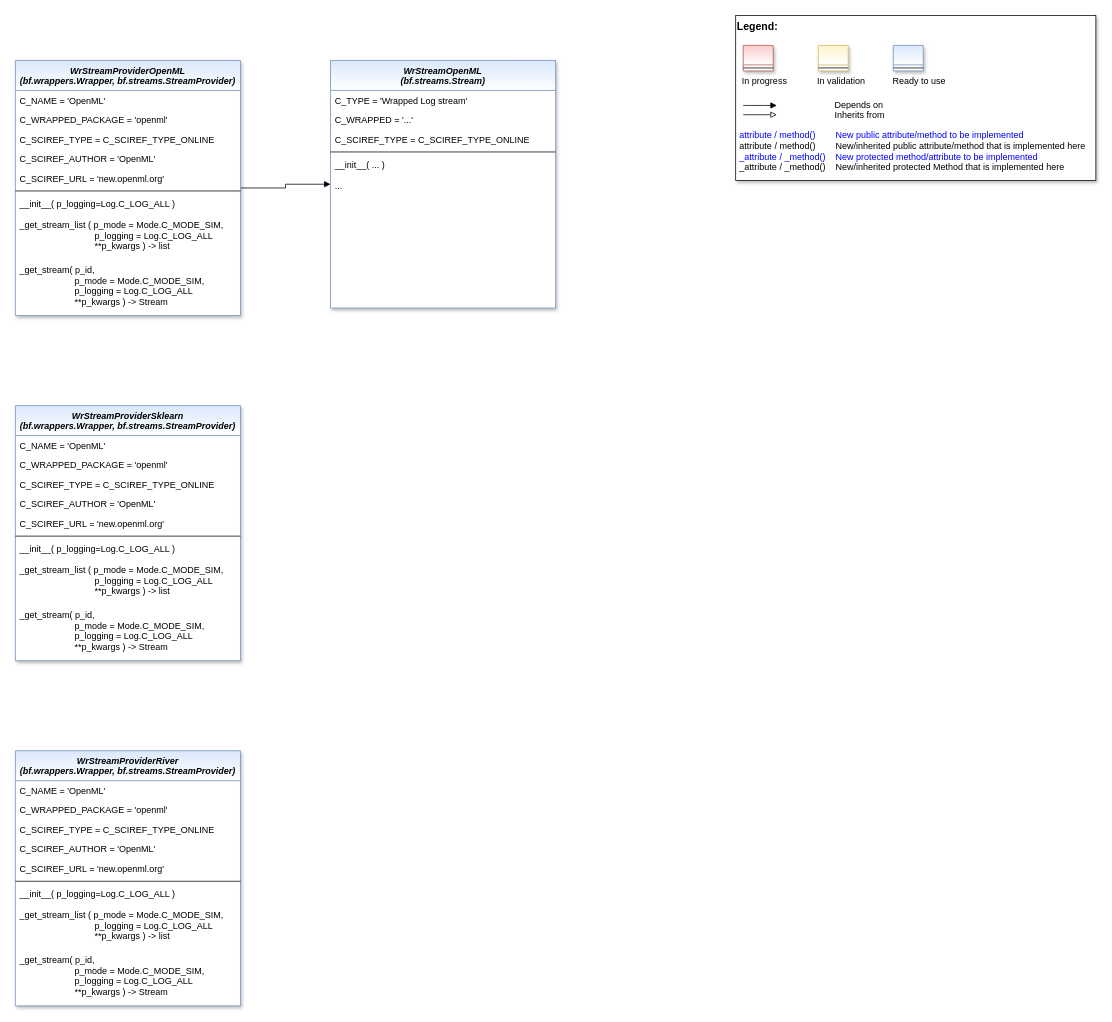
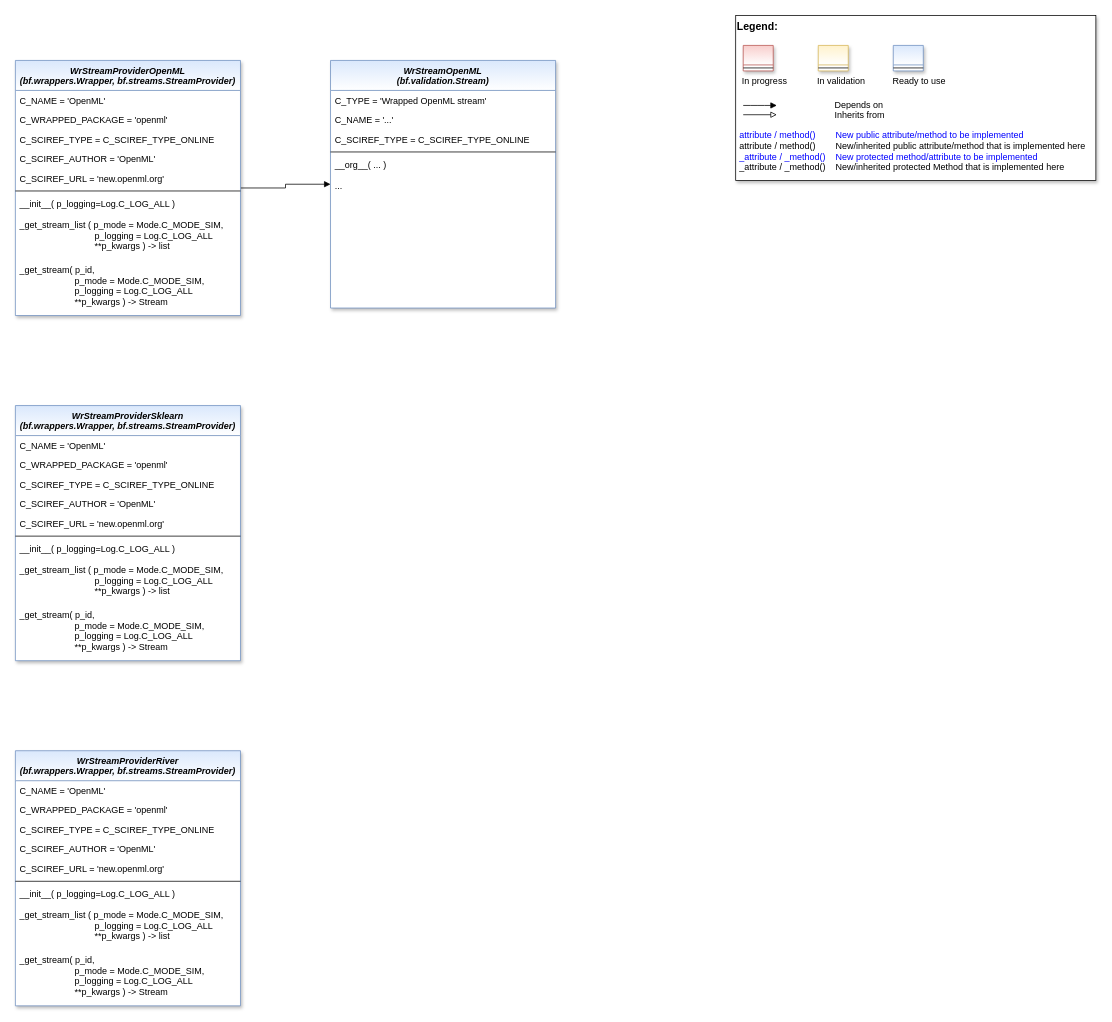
node "WrStreamOpenML (bf.streams.Stream)": label "WrStreamOpenML (bf.streams.Stream)" -> "WrStreamOpenML (bf.validation.Stream)"
node "C_TYPE = 'Wrapped Log stream'": label "C_TYPE = 'Wrapped Log stream'" -> "C_TYPE = 'Wrapped OpenML stream'"
node "C_WRAPPED = '...'": label "C_WRAPPED = '...'" -> "C_NAME = '...'"
node "__init__( ... )": label "__init__( ... )" -> "__org__( ... )"
